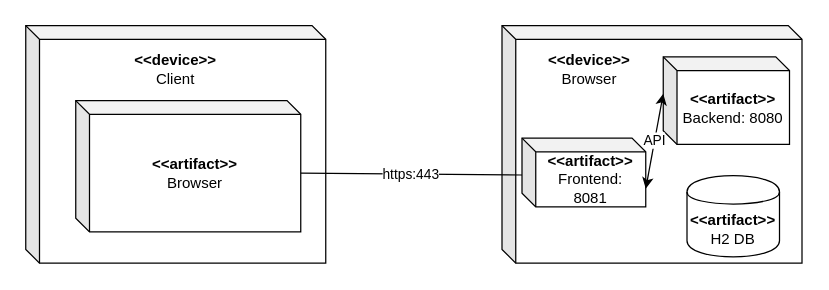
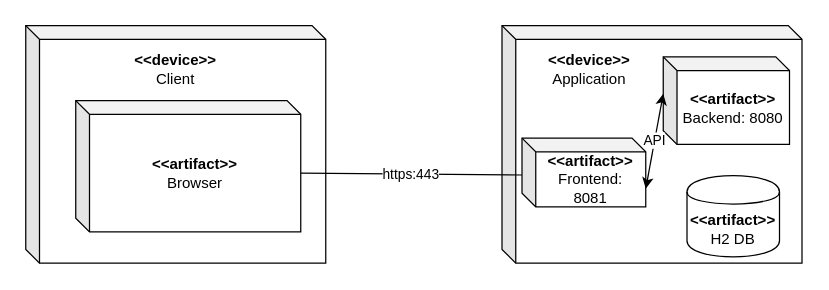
node "<<device>> Browser": label "<<device>> Browser" -> "<<device>> Application"
